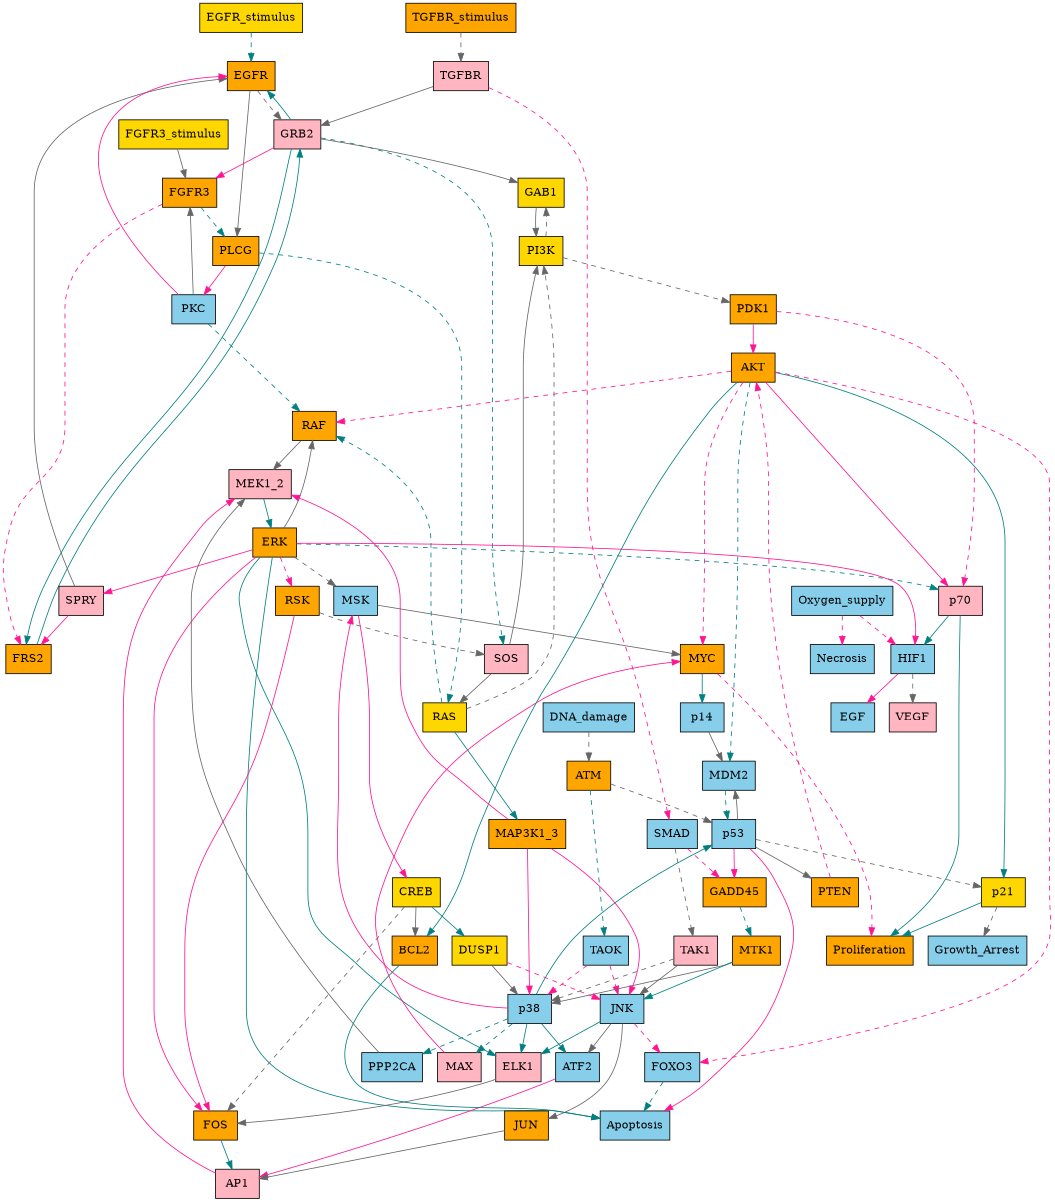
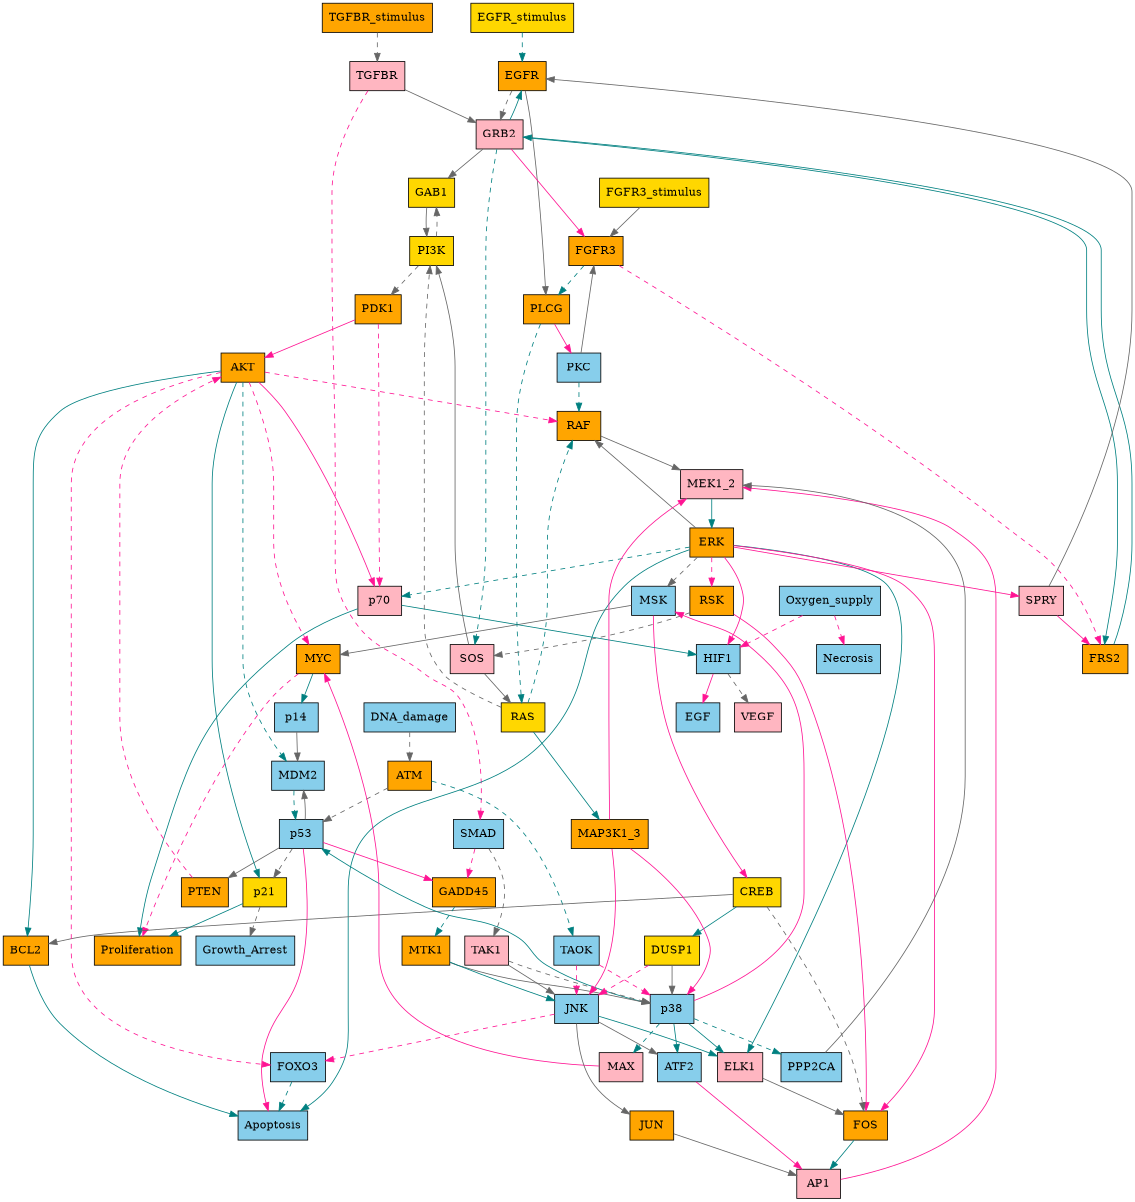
edge "PKC" -> "EGFR": removed
